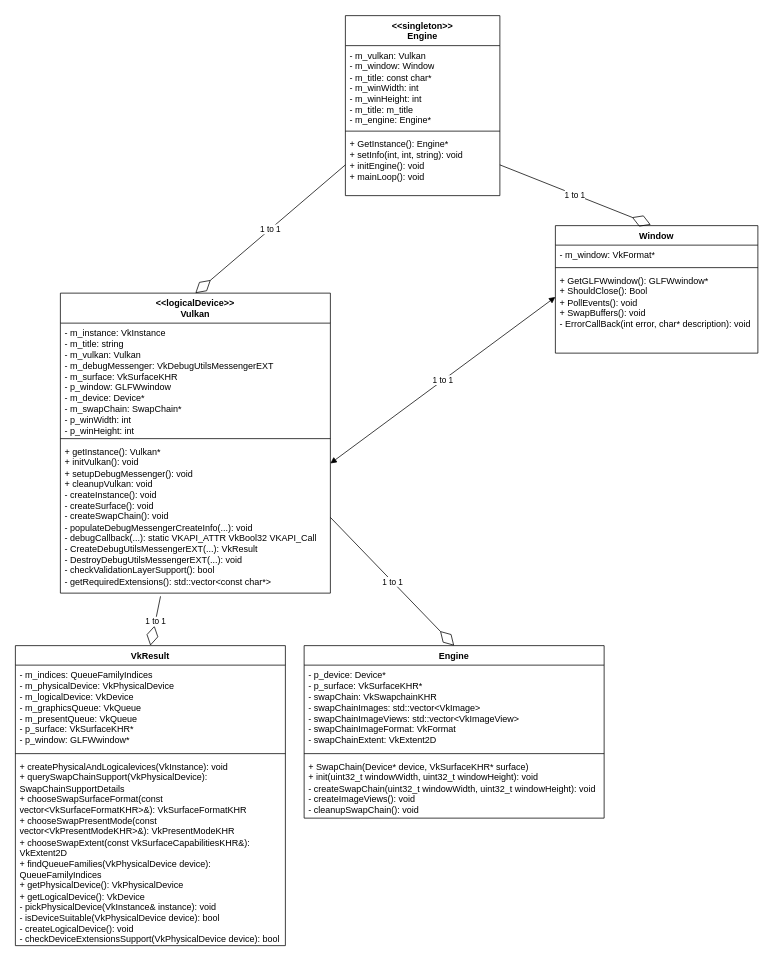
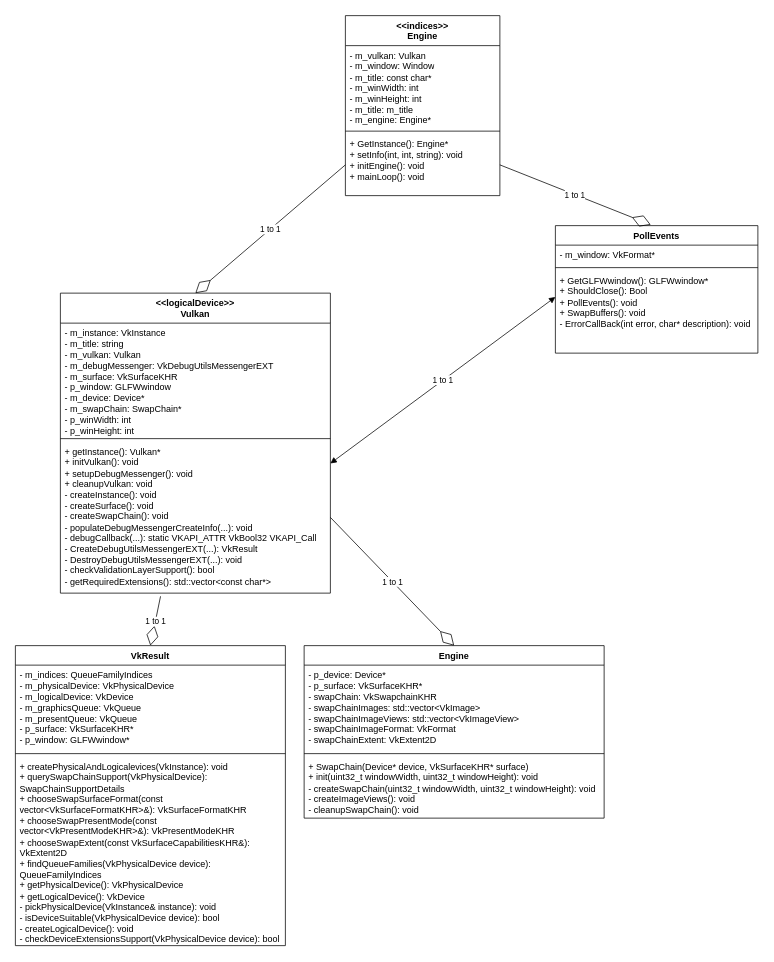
node "<<singleton>> Engine": label "<<singleton>> Engine" -> "<<indices>> Engine"
node "Window": label "Window" -> "PollEvents"
